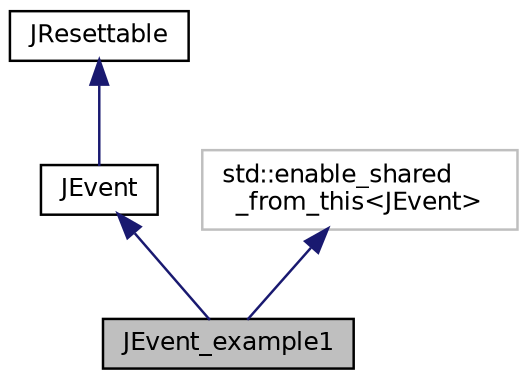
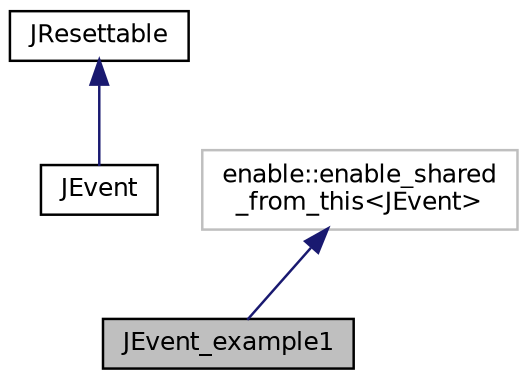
node "std::enable_shared _from_this<JEvent>": label "std::enable_shared _from_this<JEvent>" -> "enable::enable_shared _from_this<JEvent>"
edge "JEvent_example1" -> "JEvent": removed
